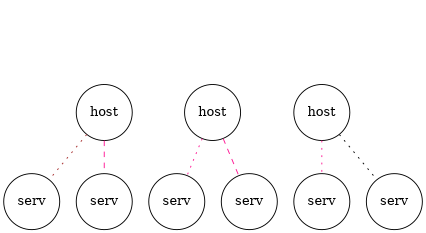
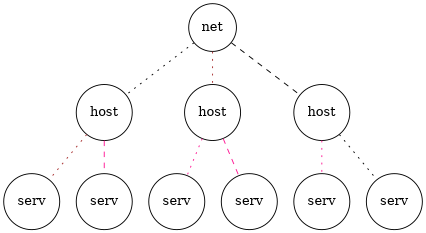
node "net": added
